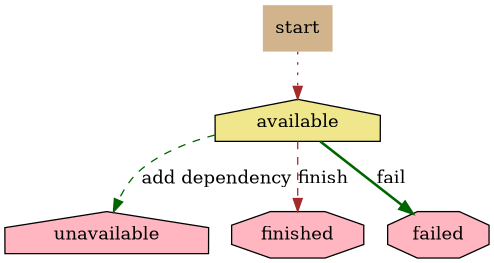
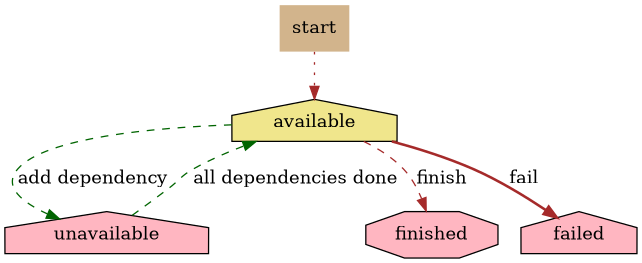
edge "available" -> "failed": color darkgreen -> brown
edge "unavailable" -> "available": added, label "all dependencies done"
node "failed": shape octagon -> house
